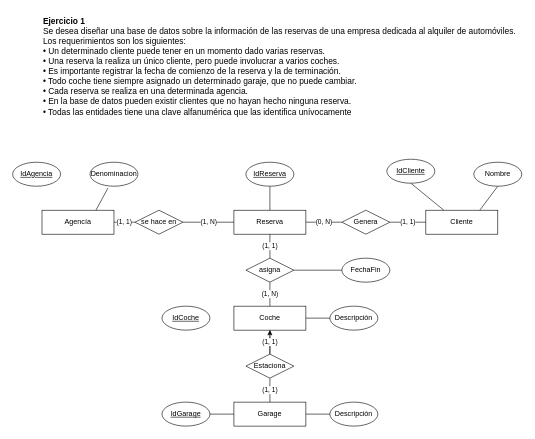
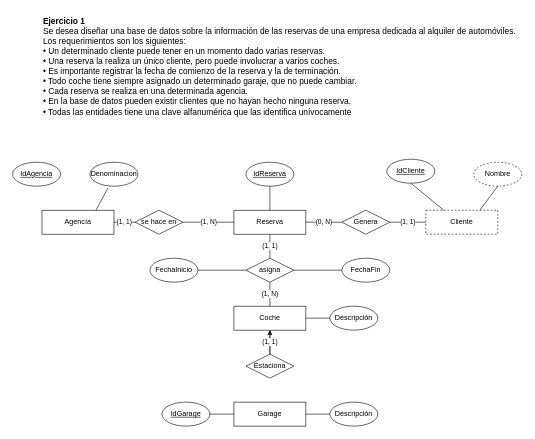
node "Nombre": style solid -> dashed
node "Cliente": style solid -> dashed
node "FechaInicio": added
edge "FechaInicio" -- "asigna": added
node "IdCoche": removed
edge "Estaciona" -- "Garage": removed, label "(1, 1)"
